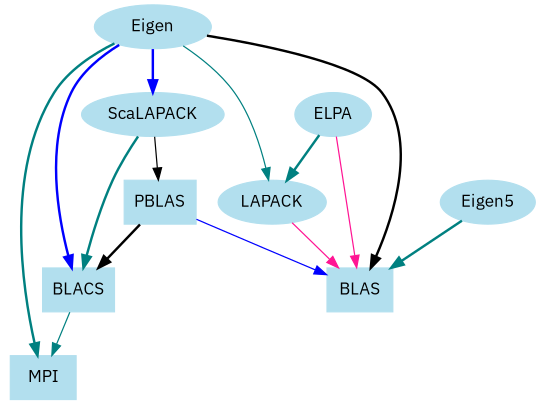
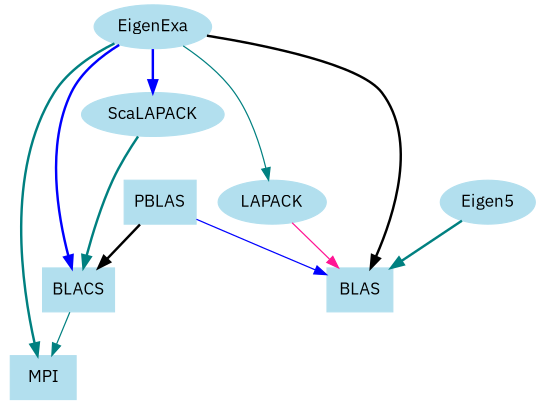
node "Eigen": label "Eigen" -> "EigenExa"
node "ELPA": removed
edge "ScaLAPACK" -> "PBLAS": removed
